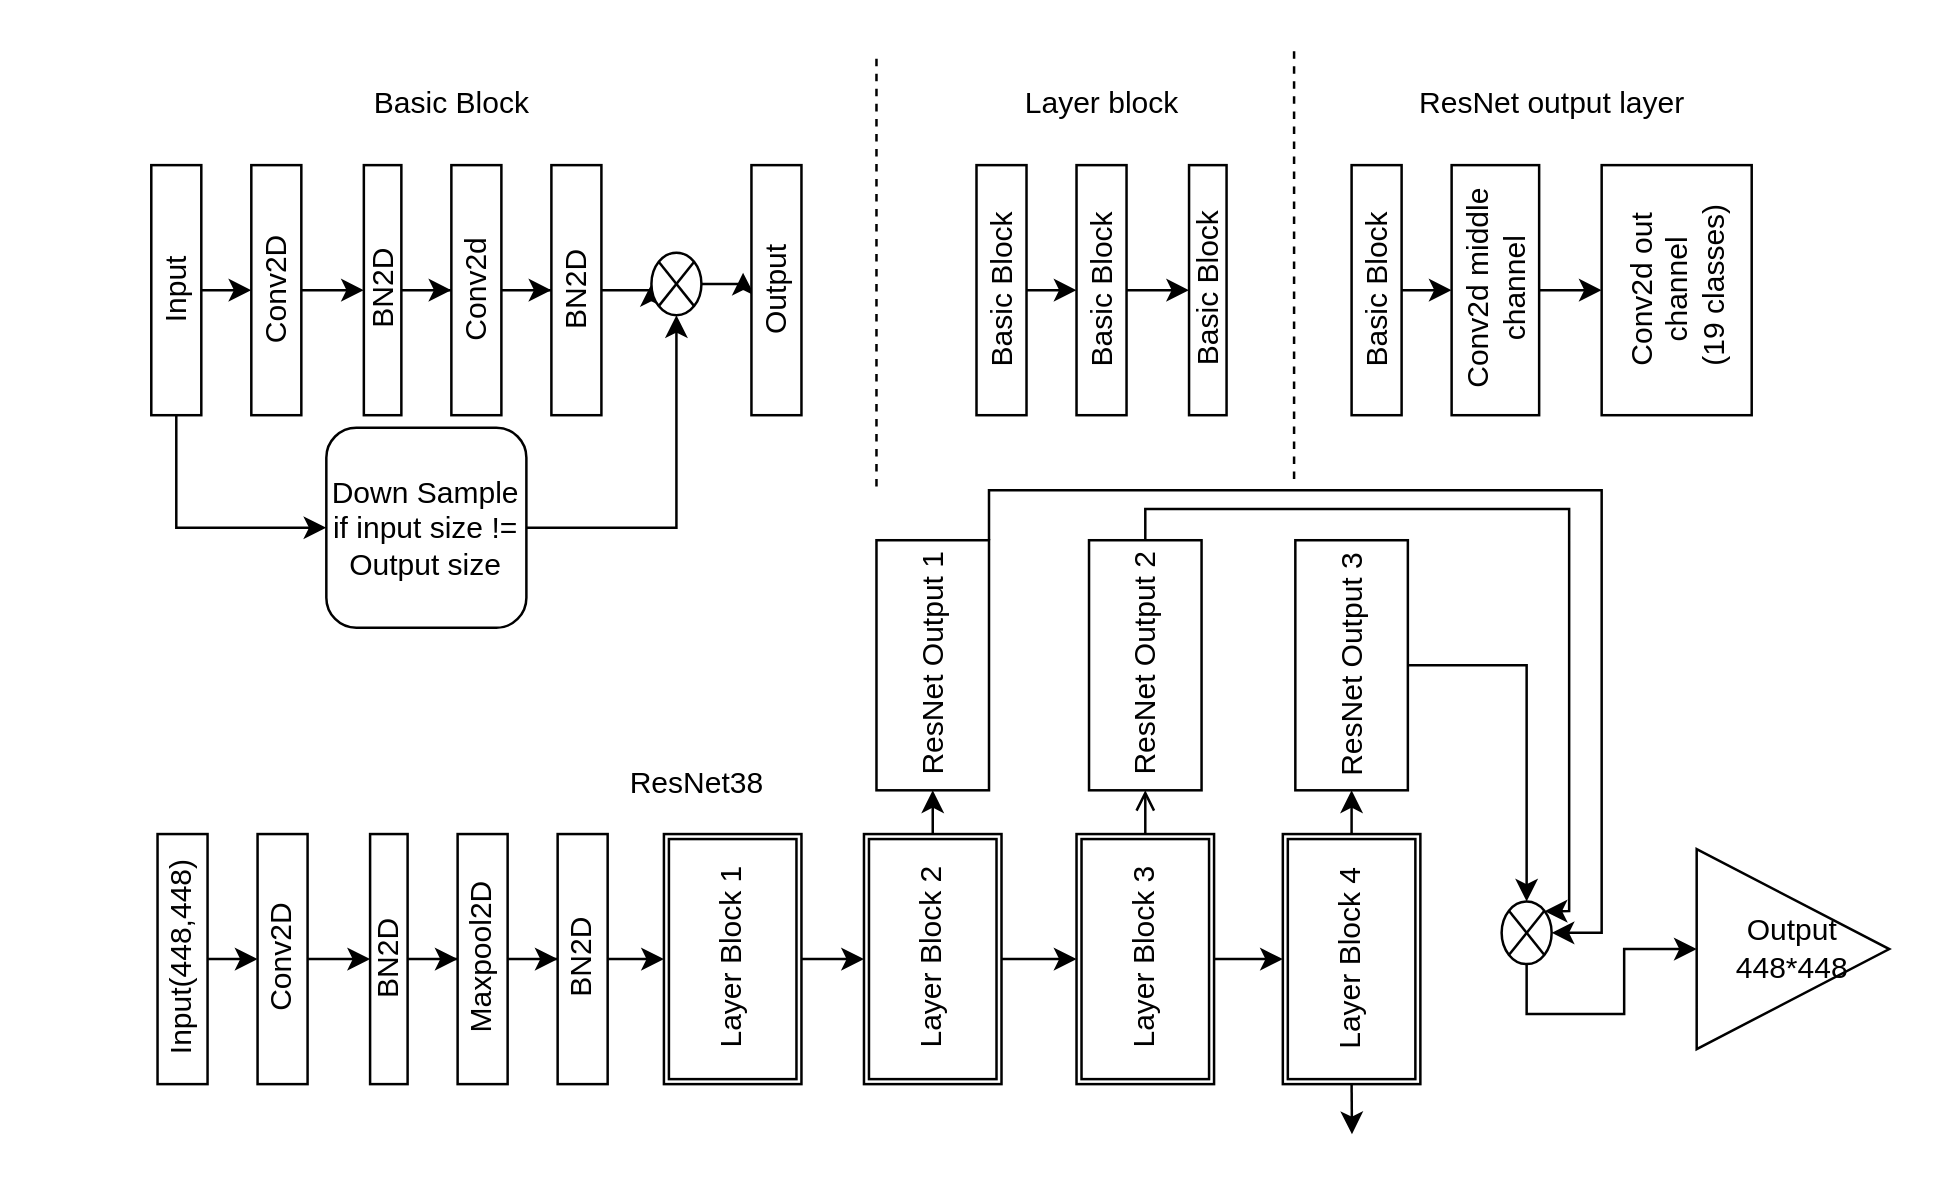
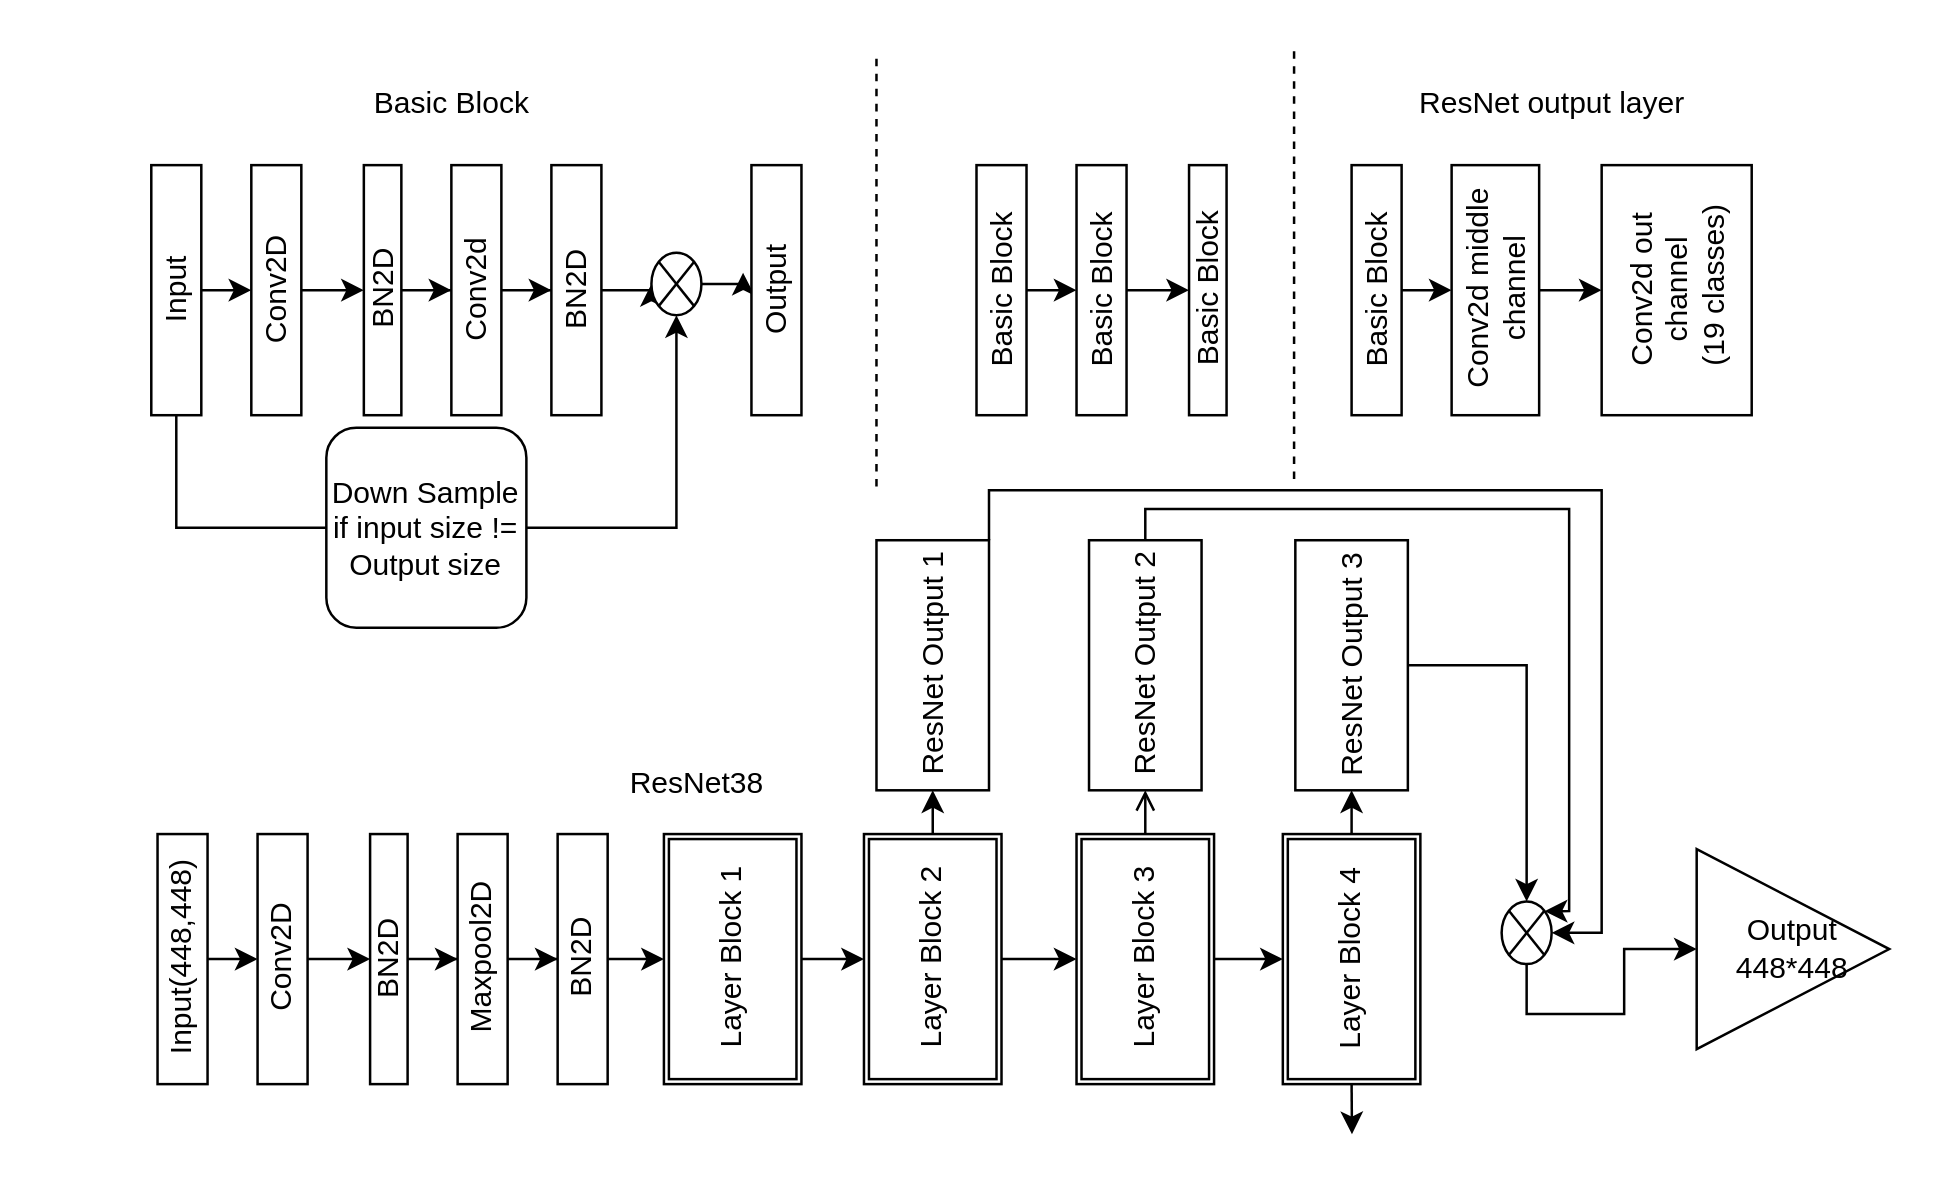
node "Layer block": removed
edge "Input" -> "Down Sample if input size != Output size": arrowhead classic -> none
